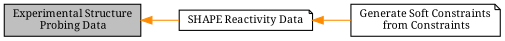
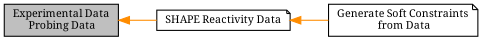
node "Experimental Structure Probing Data": label "Experimental Structure Probing Data" -> "Experimental Data Probing Data"
node "Generate Soft Constraints from Constraints": label "Generate Soft Constraints from Constraints" -> "Generate Soft Constraints from Data"
